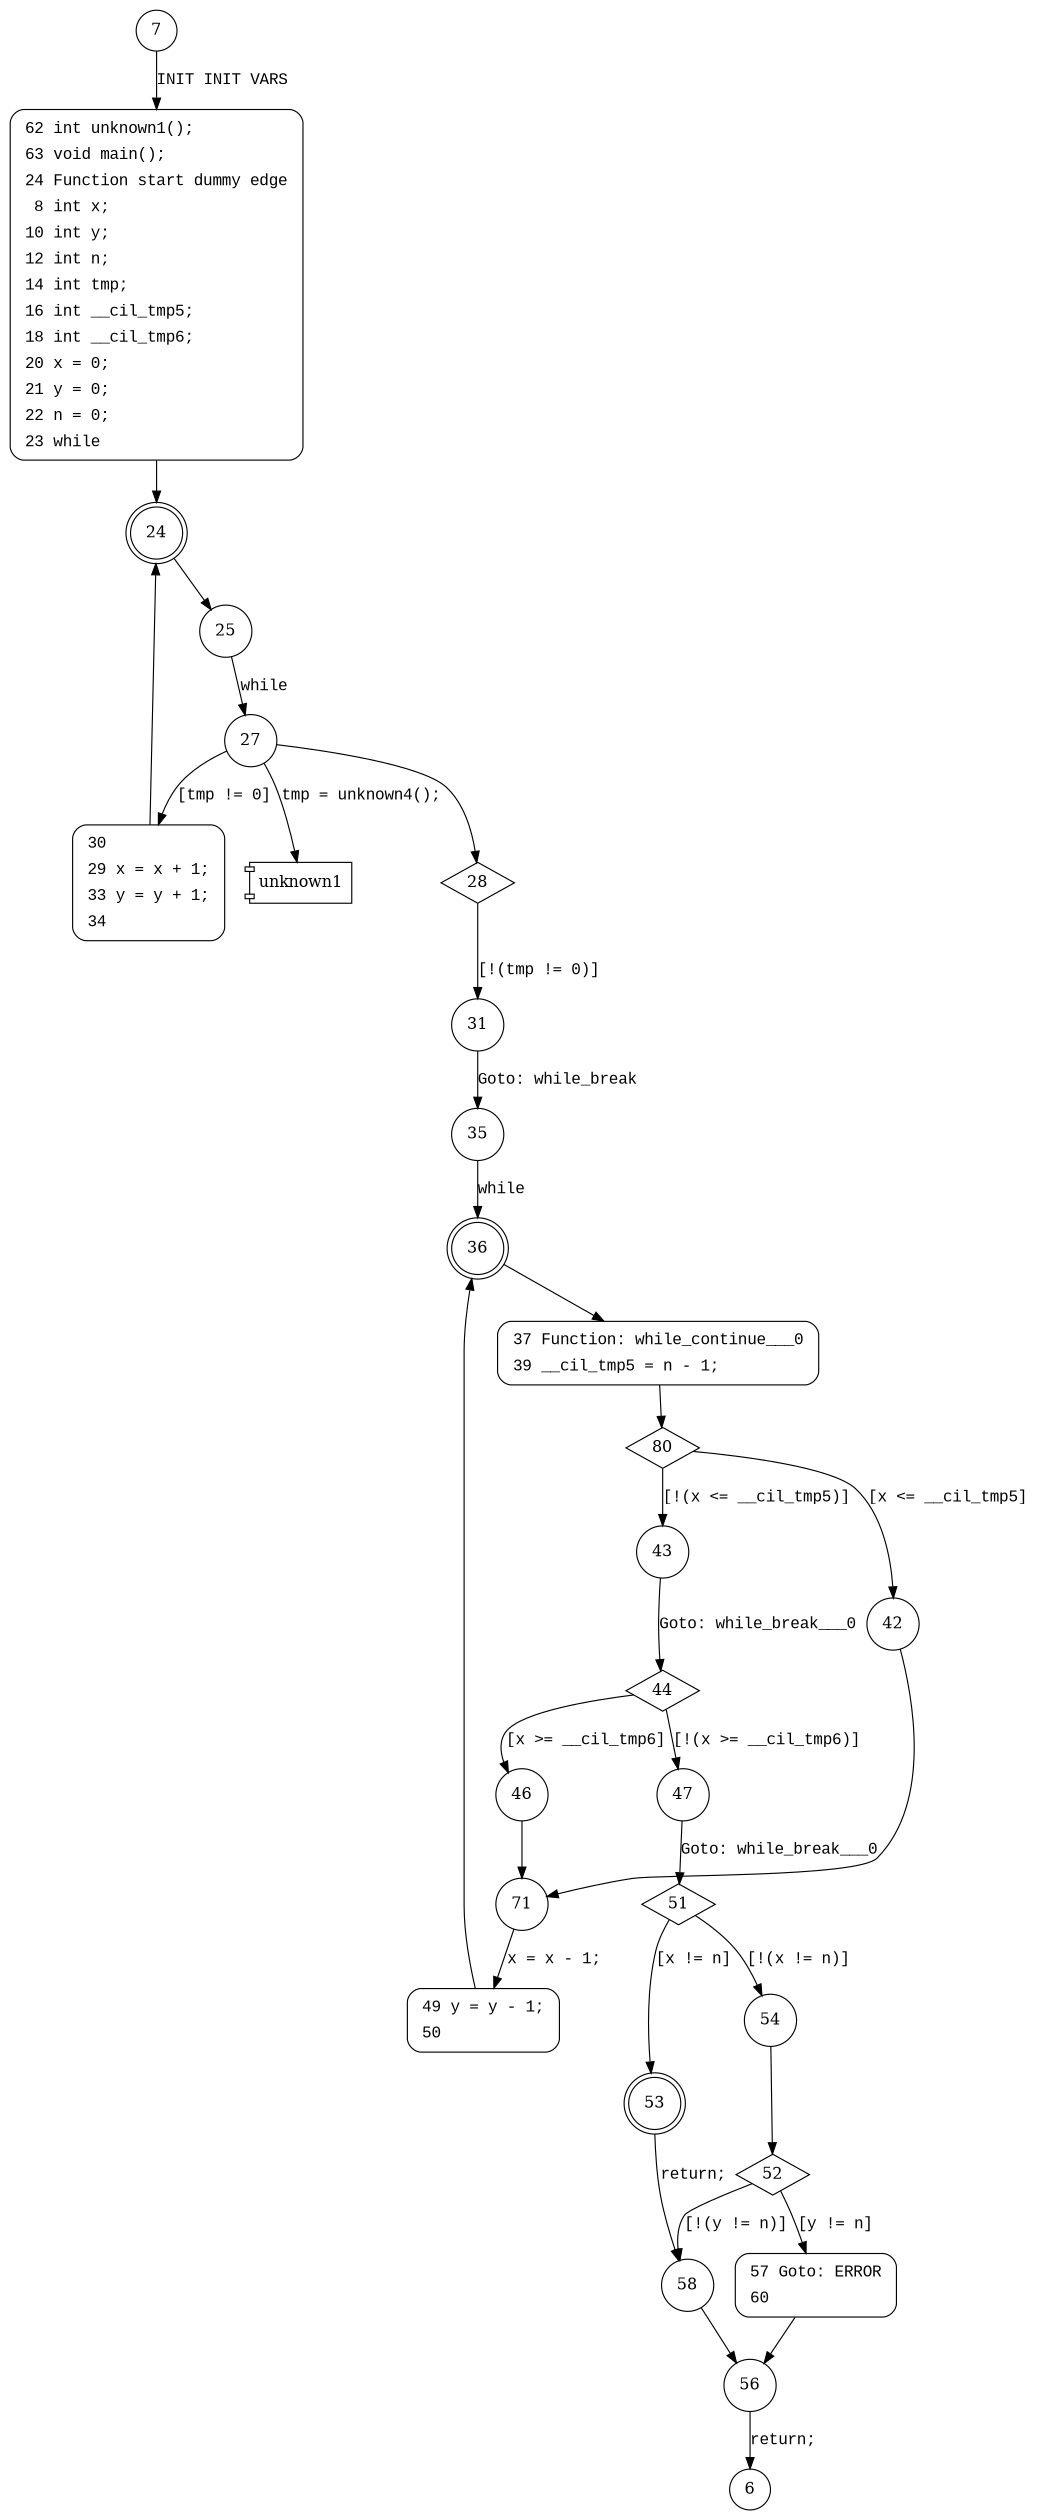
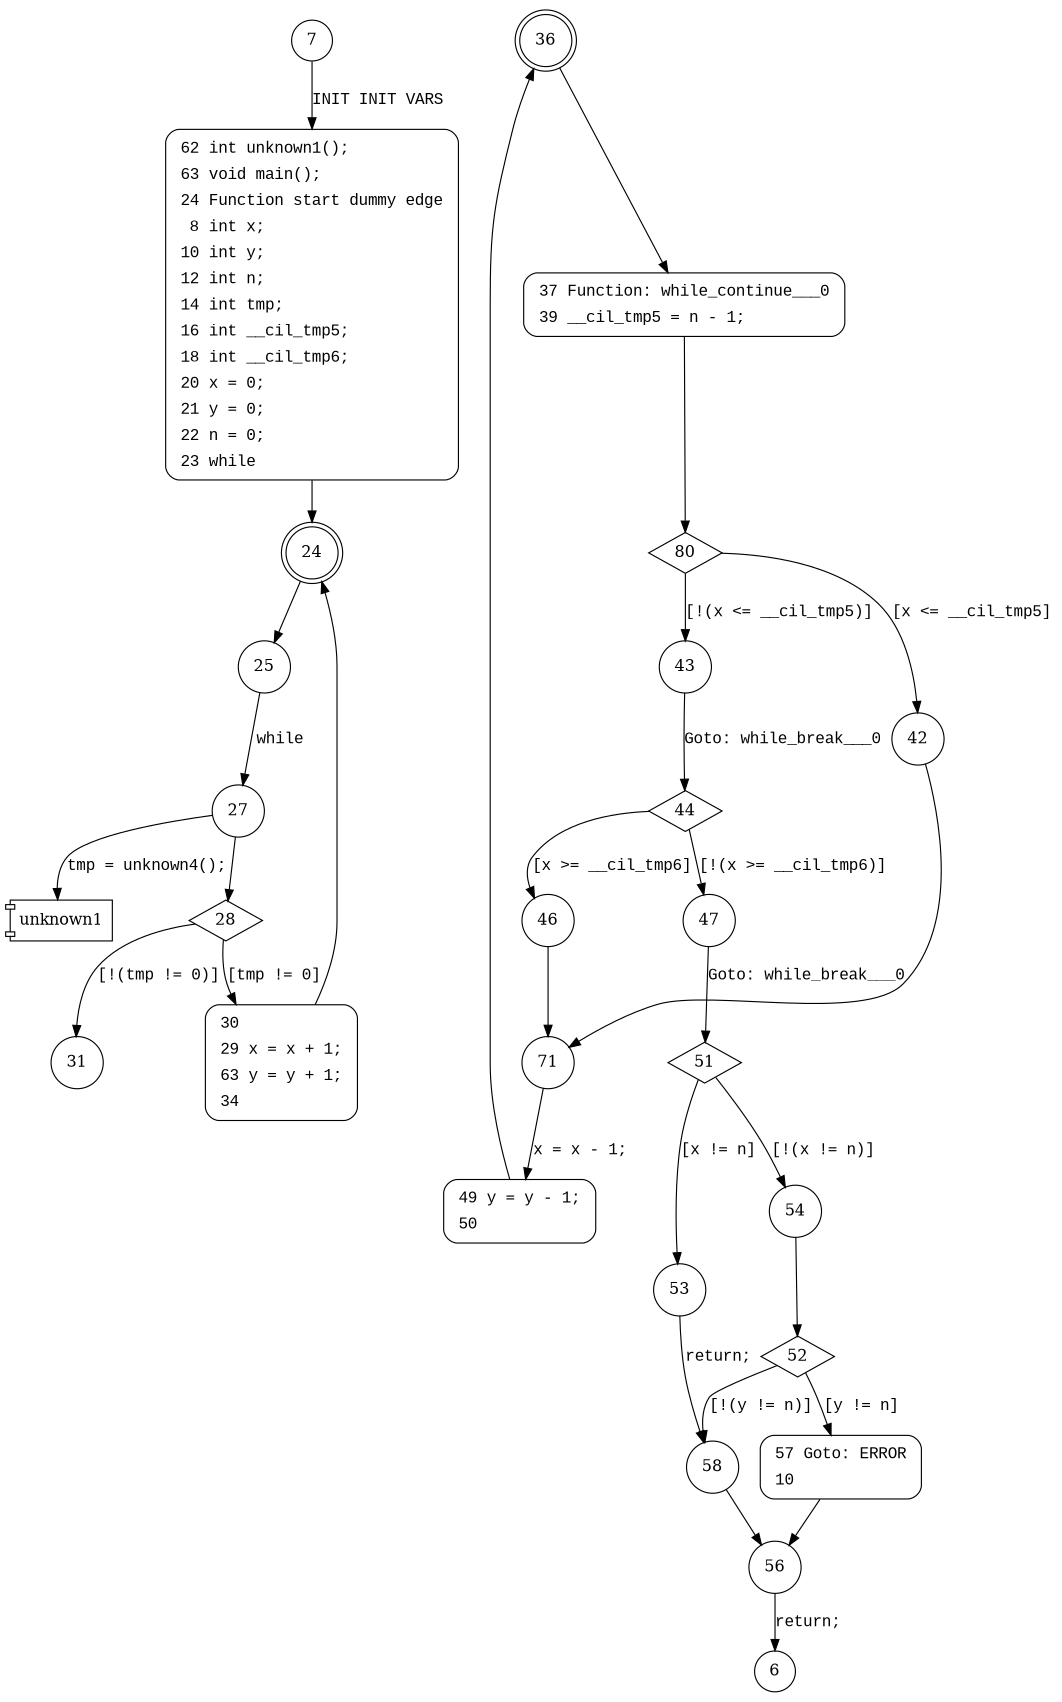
edge "27" -> "30": now "28" -> "30"
node "30": text "33" -> "63"
node "35": removed
node "53": shape doublecircle -> circle
node "57": text "60" -> "10"
